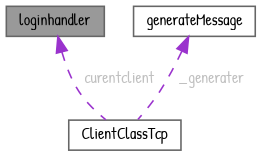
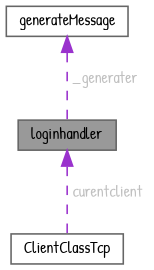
edge "ClientClassTcp" -> "generateMessage": now "loginhandler" -> "generateMessage"
